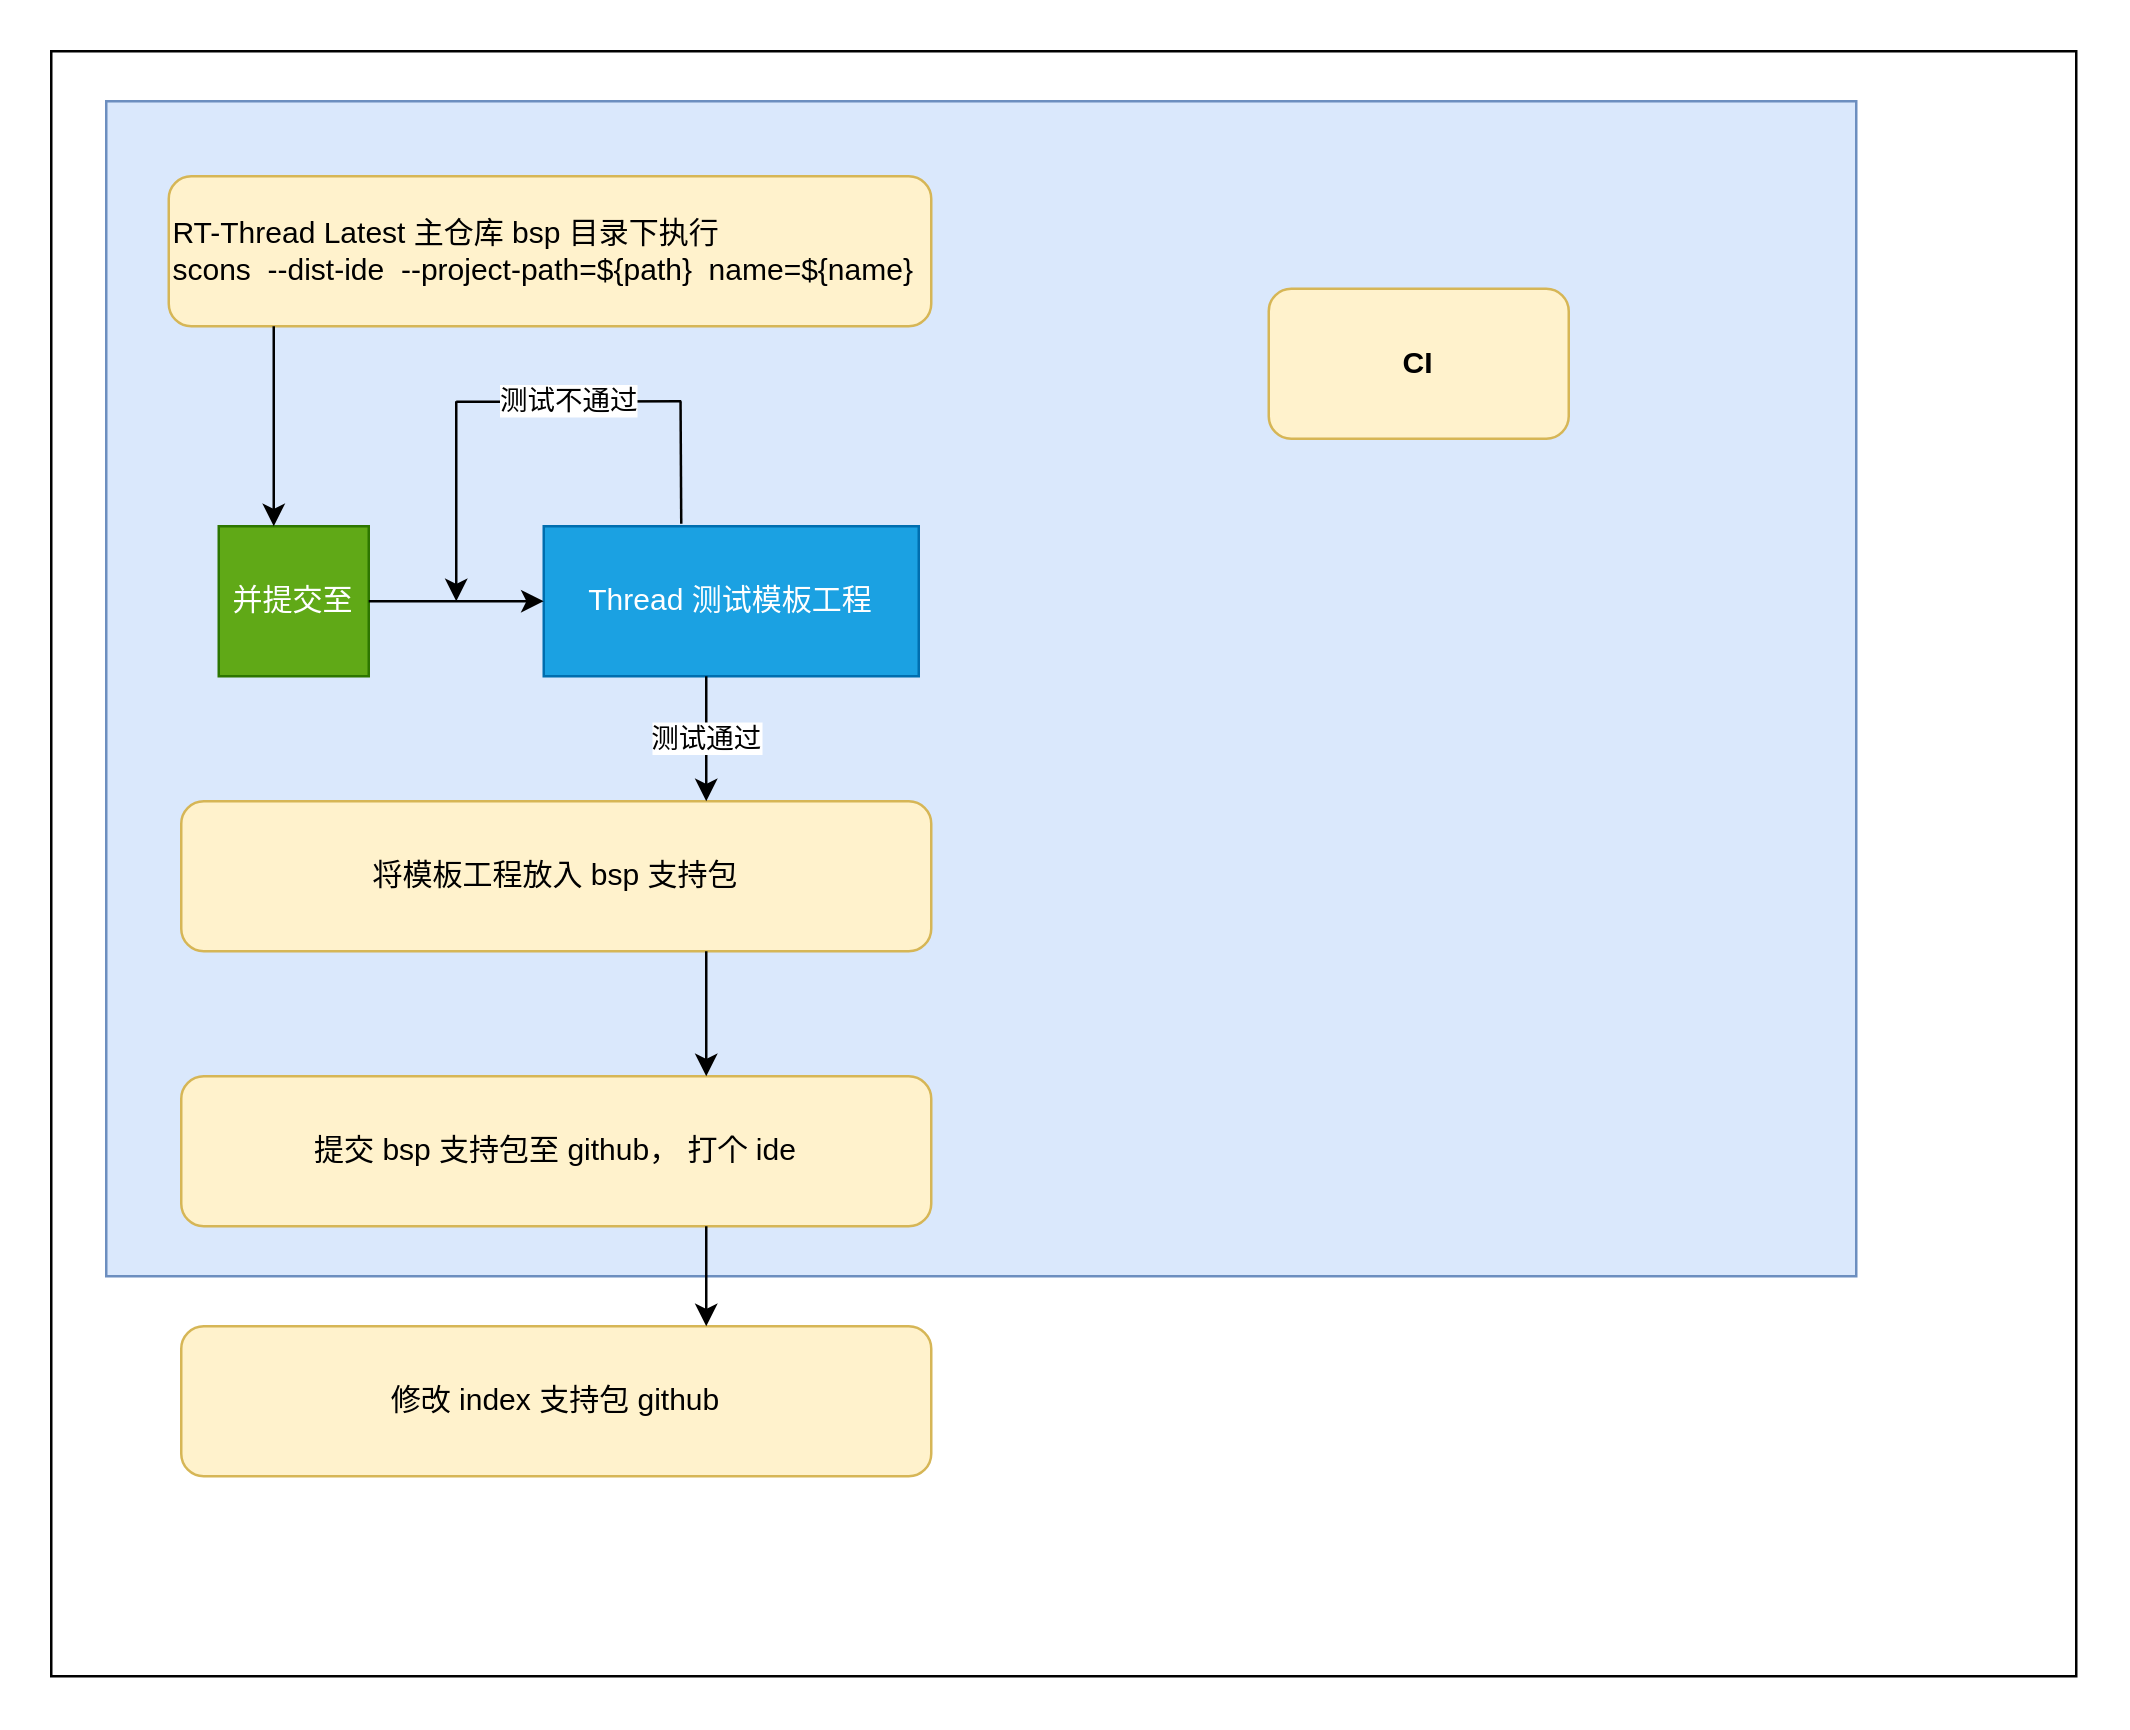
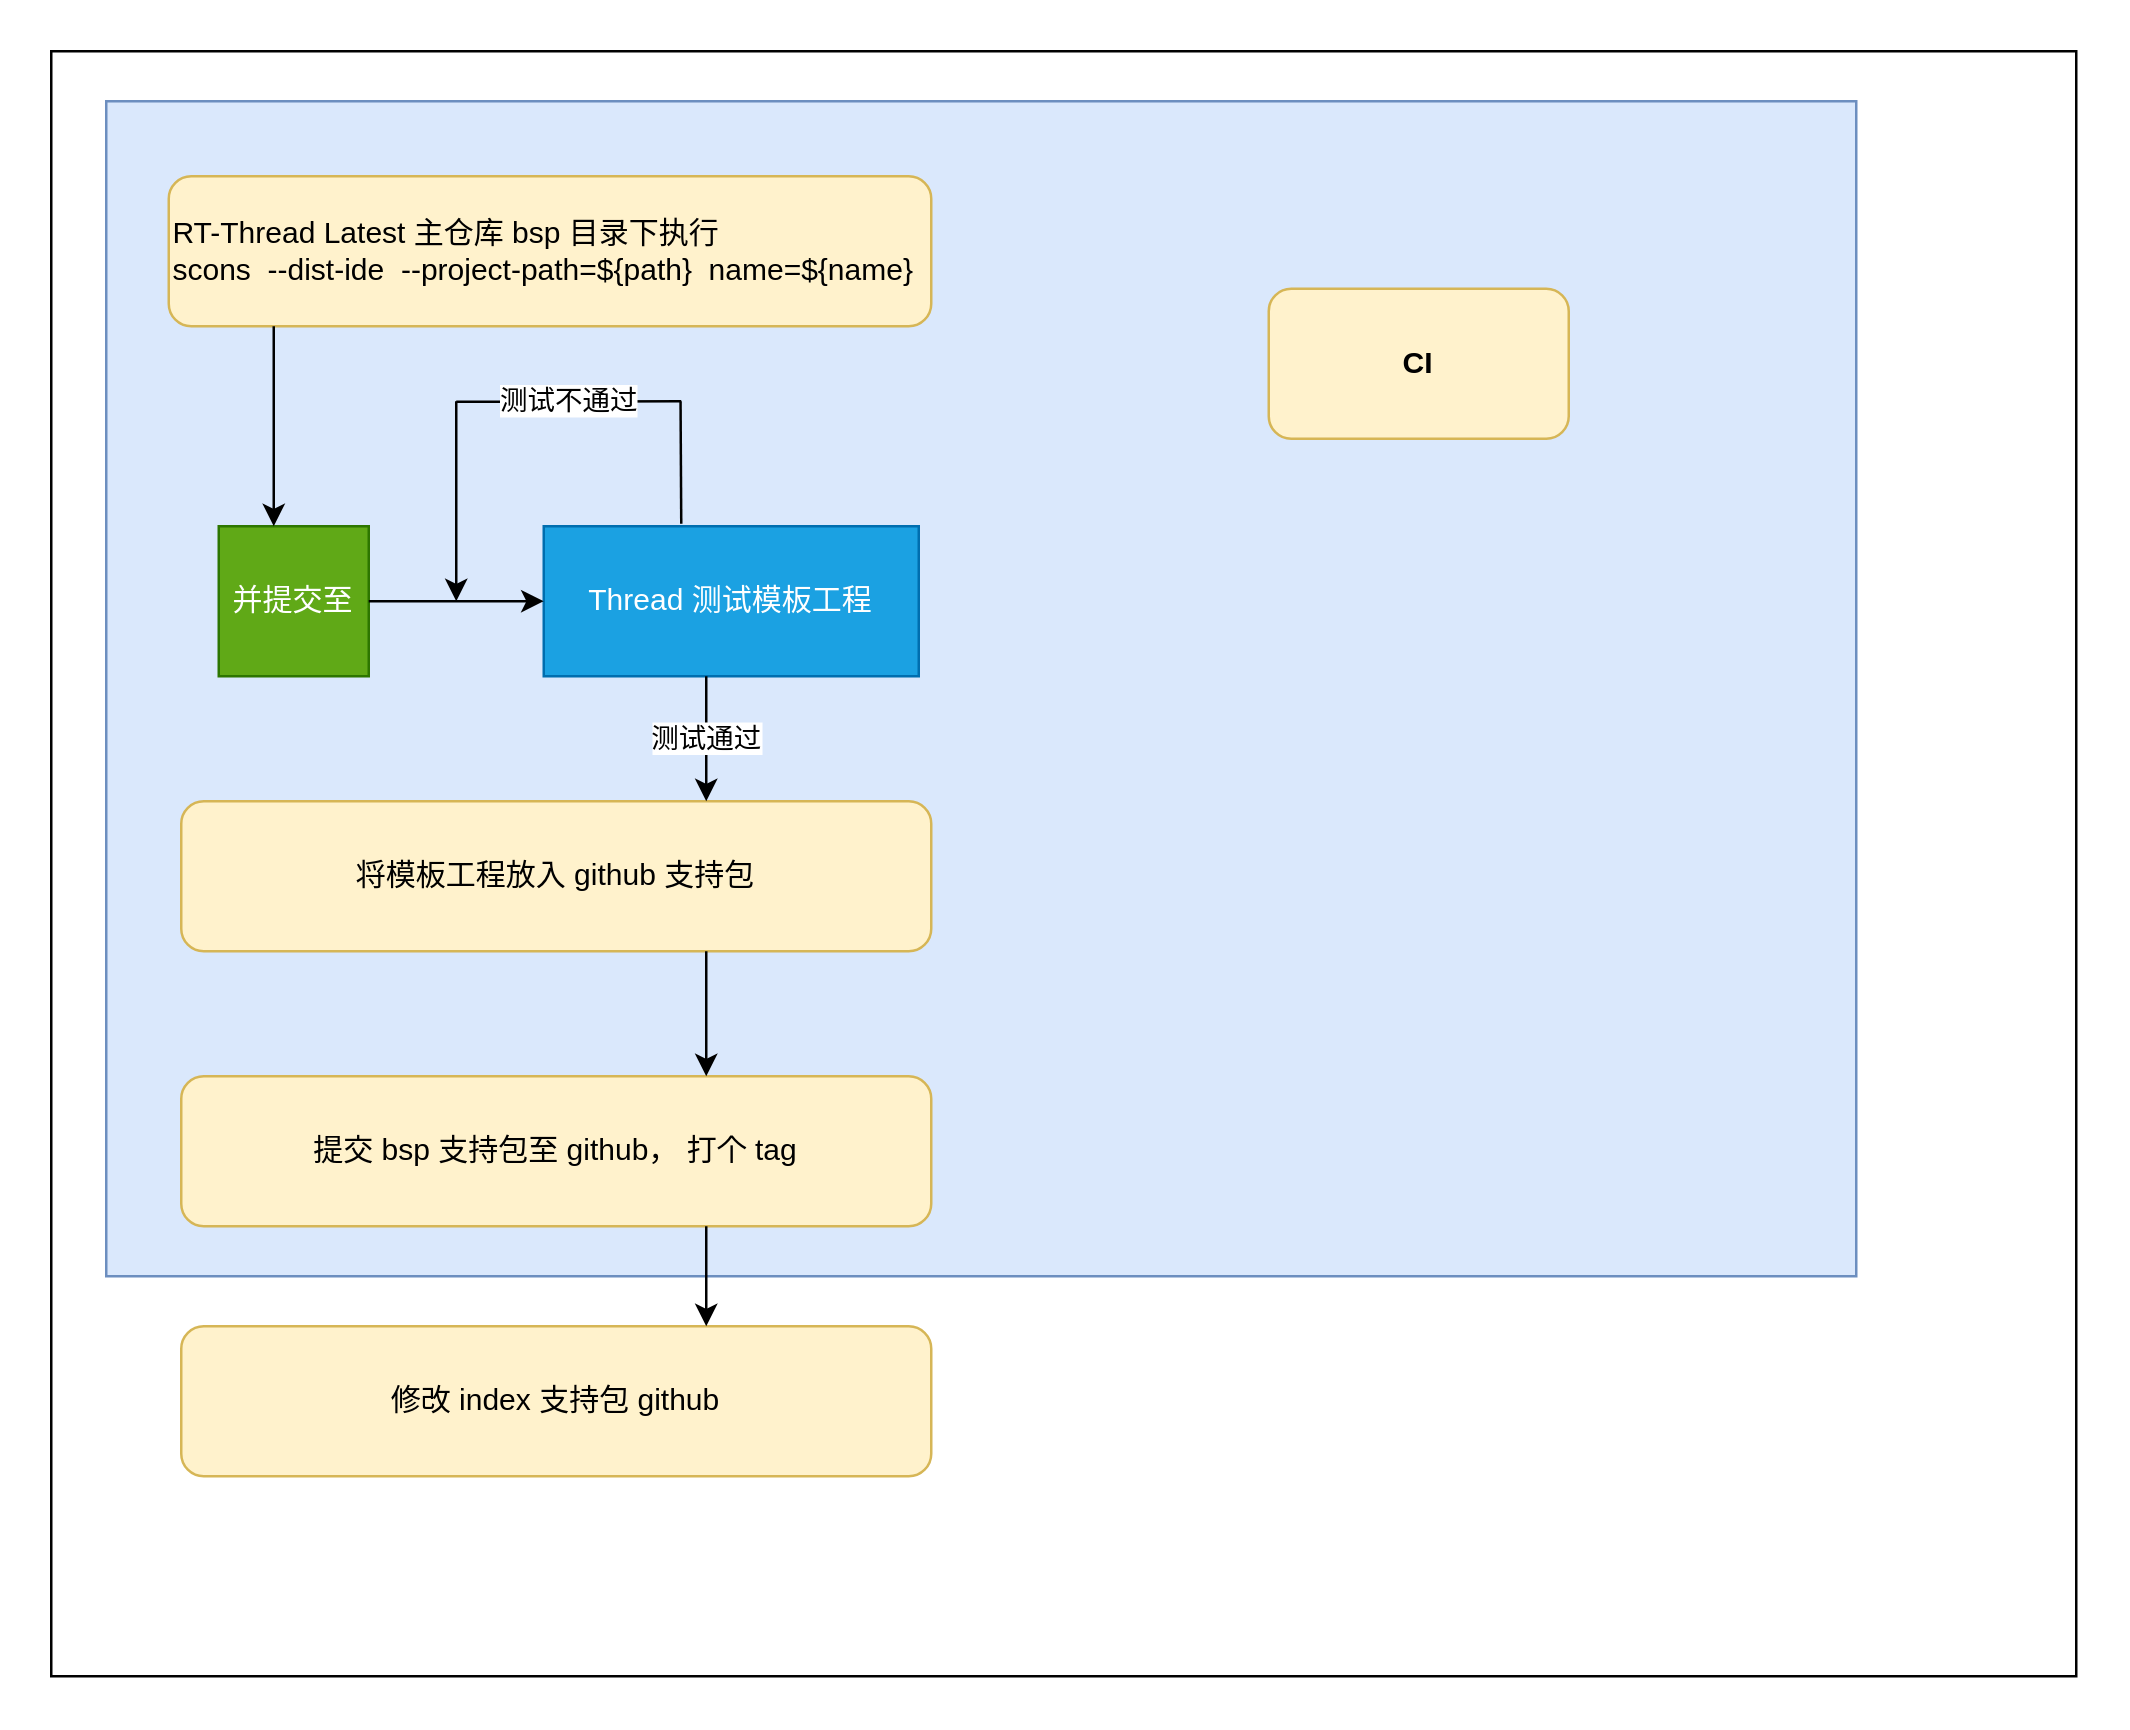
node "将模板工程放入 bsp 支持包": label "将模板工程放入 bsp 支持包" -> "将模板工程放入 github 支持包"
node "提交 bsp 支持包至 github， 打个 ide": label "提交 bsp 支持包至 github， 打个 ide" -> "提交 bsp 支持包至 github， 打个 tag"
